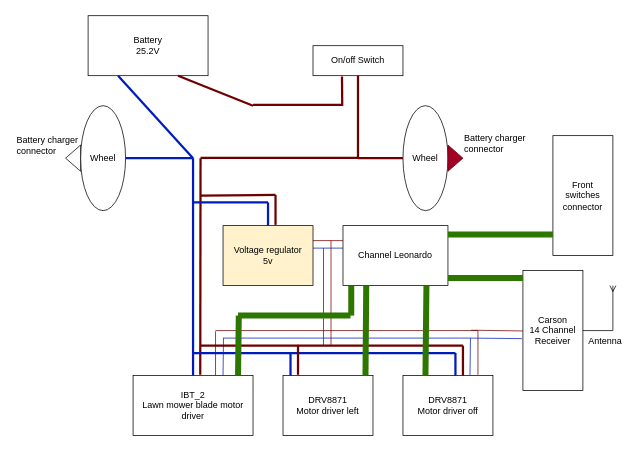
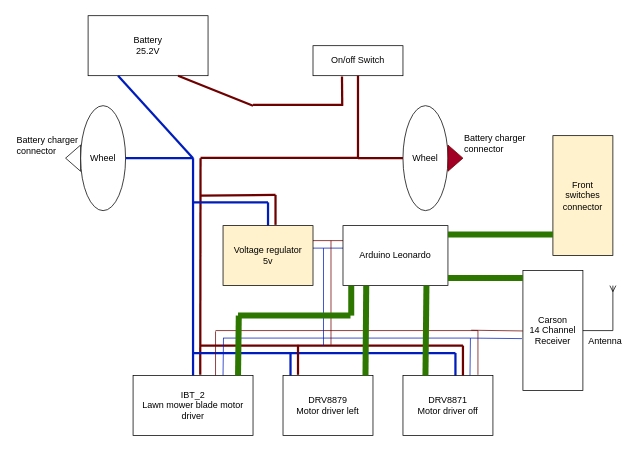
node "Front switches connector": fillcolor #ffffff -> #fff2cc
node "Channel Leonardo": label "Channel Leonardo" -> "Arduino Leonardo"
node "DRV8871 Motor driver left": label "DRV8871 Motor driver left" -> "DRV8879 Motor driver left"
